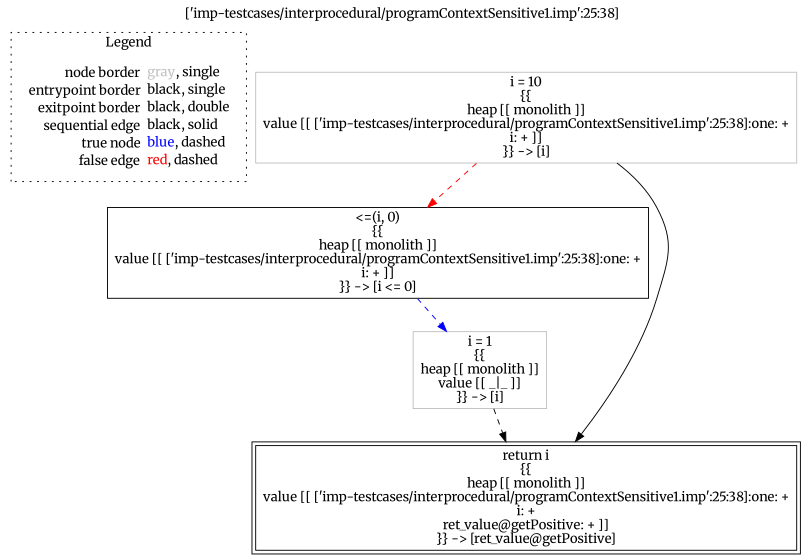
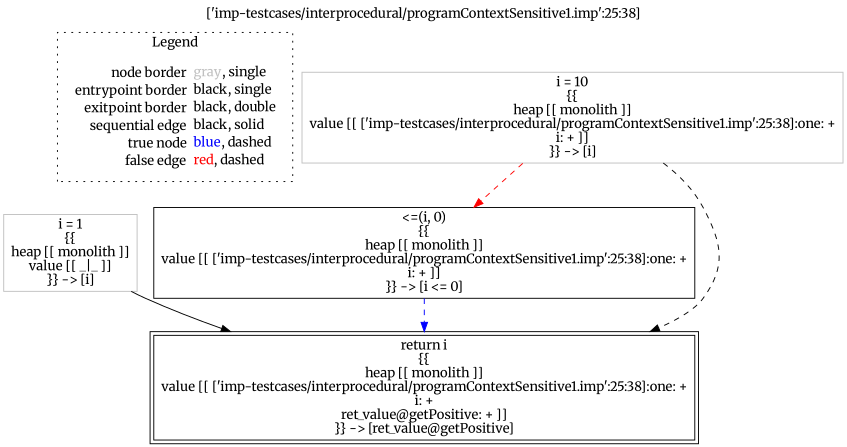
edge "i = 10" -> "return i": style solid -> dashed
edge "<=(i, 0)" -> "i = 1": now "<=(i, 0)" -> "return i"
edge "i = 1" -> "return i": style dashed -> solid
